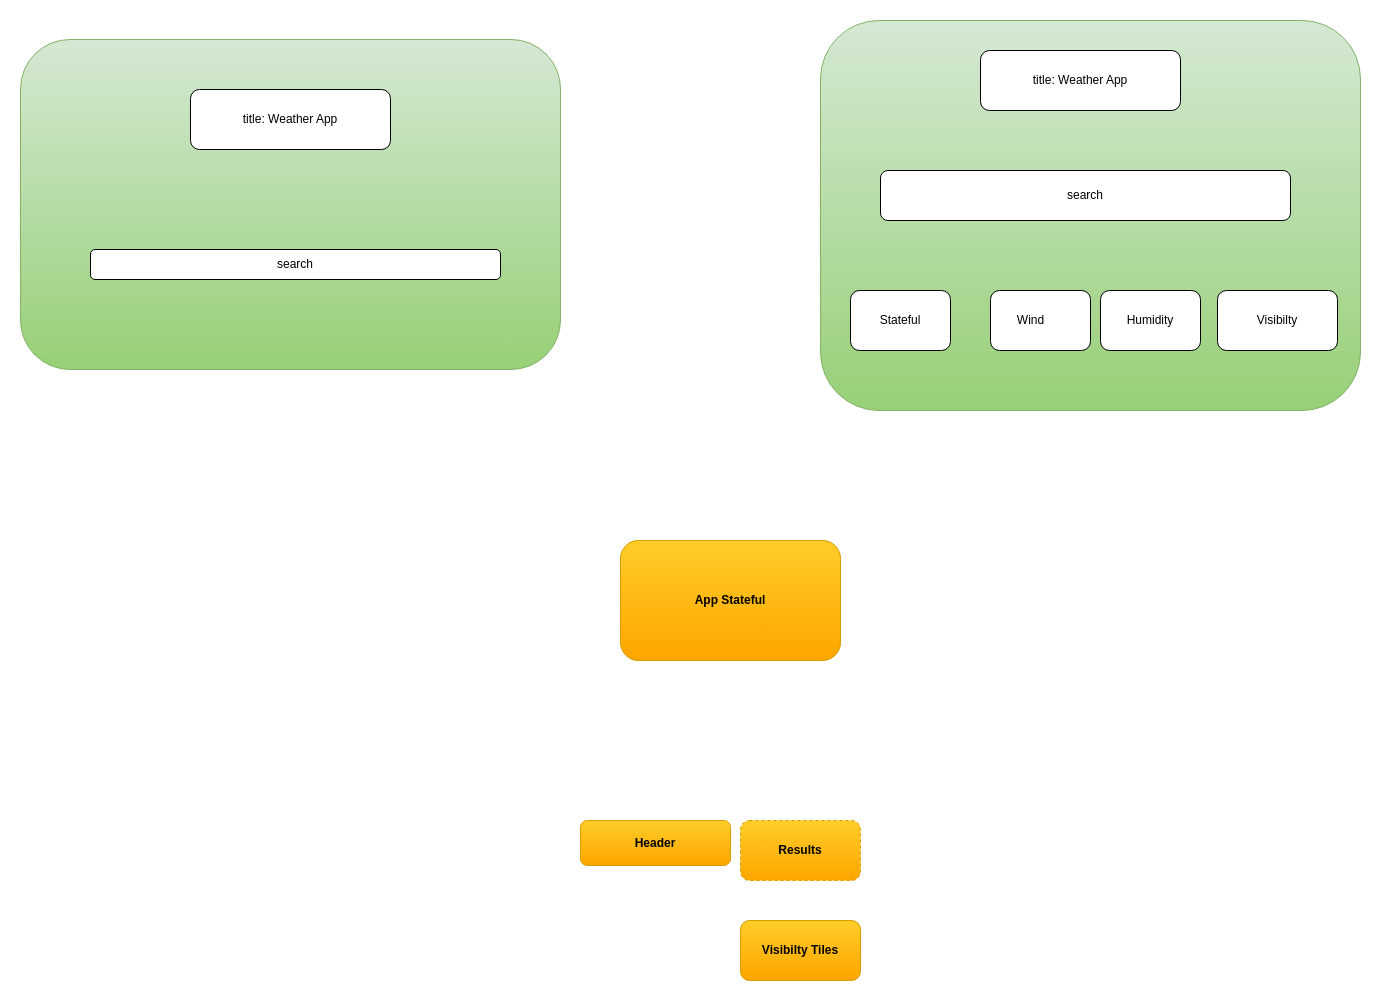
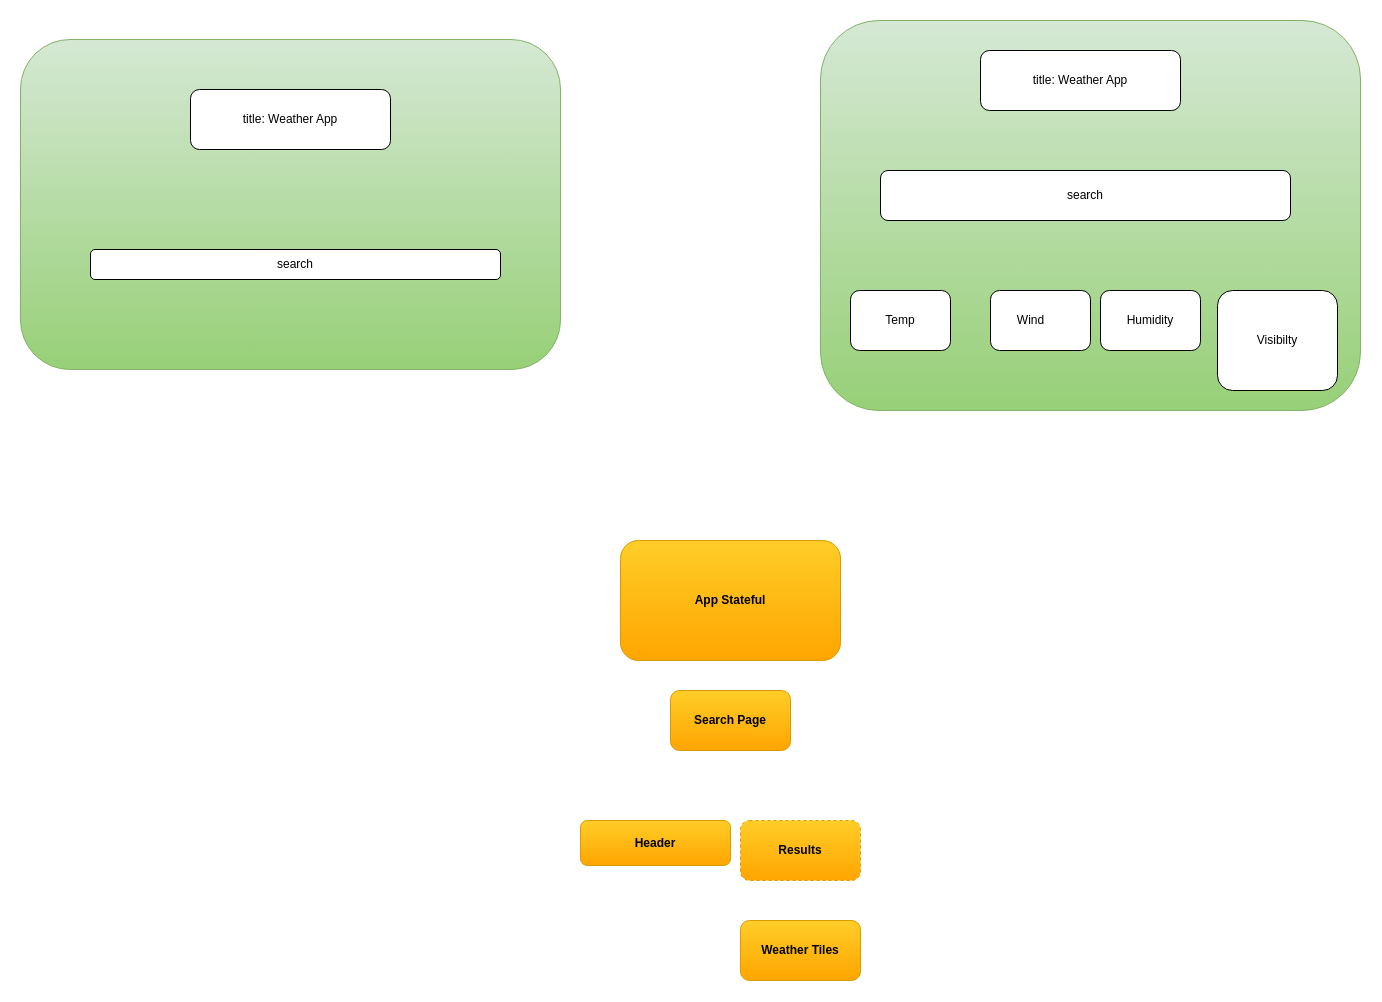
node "Stateful": label "Stateful" -> "Temp"
node "Visibilty": size 120x60 -> 120x100
node "Search Page": added
node "Visibilty Tiles": label "Visibilty Tiles" -> "Weather Tiles"
